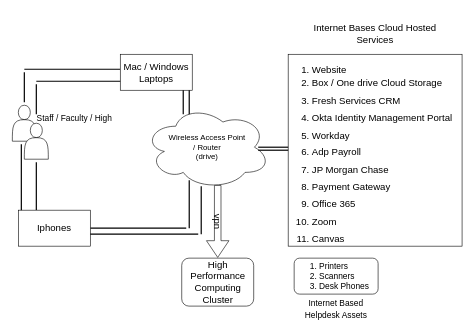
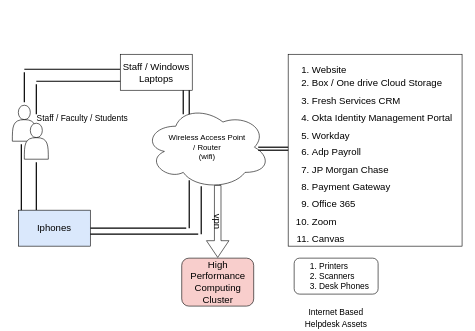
node "Internet Bases Cloud Hosted Services": removed
node "Mac / Windows Laptops": label "Mac / Windows Laptops" -> "Staff / Windows Laptops"
node "Staff / Faculty / High": label "Staff / Faculty / High" -> "Staff / Faculty / Students"
node "Wireless Access Point / Router (drive)": label "Wireless Access Point / Router (drive)" -> "Wireless Access Point / Router (wifi)"
node "Iphones": fillcolor #ffffff -> #dae8fc
node "High Performance Computing Cluster": fillcolor #ffffff -> #f8cecc
node "Internet Based Helpdesk Assets": moved (336, 309) -> (336, 318)
